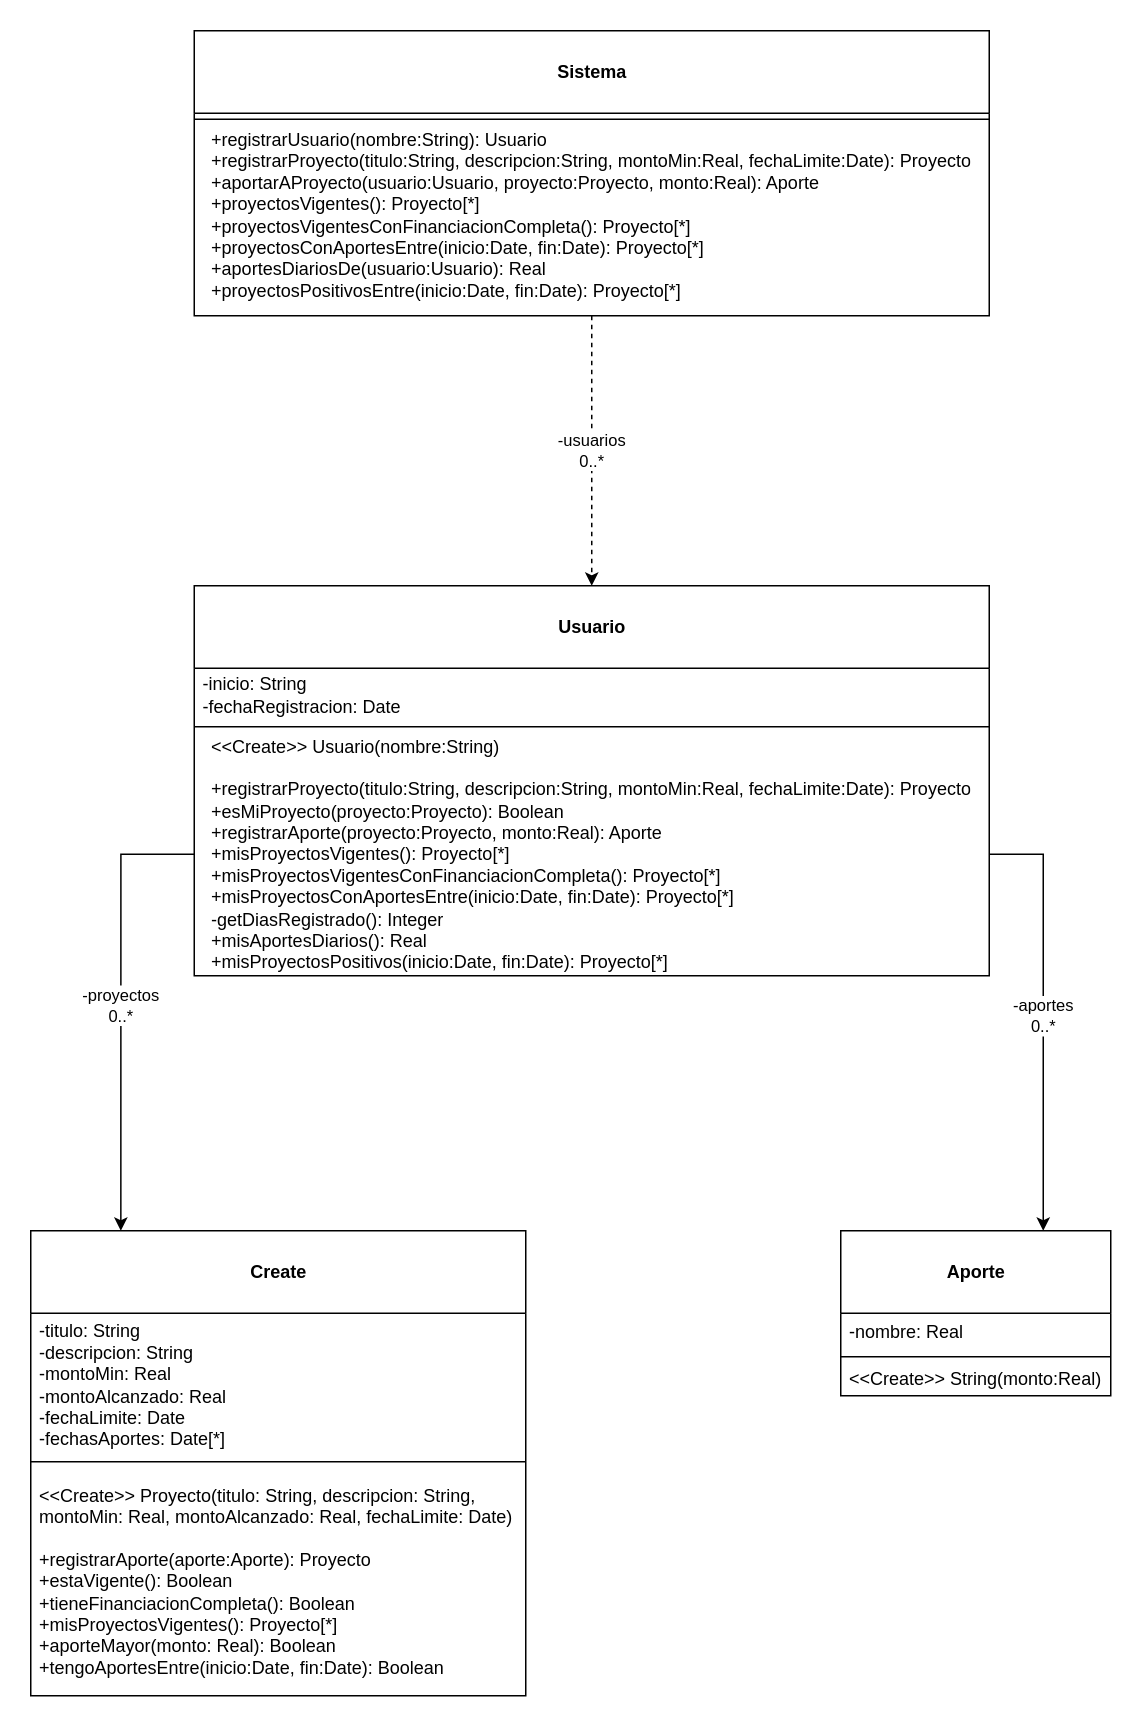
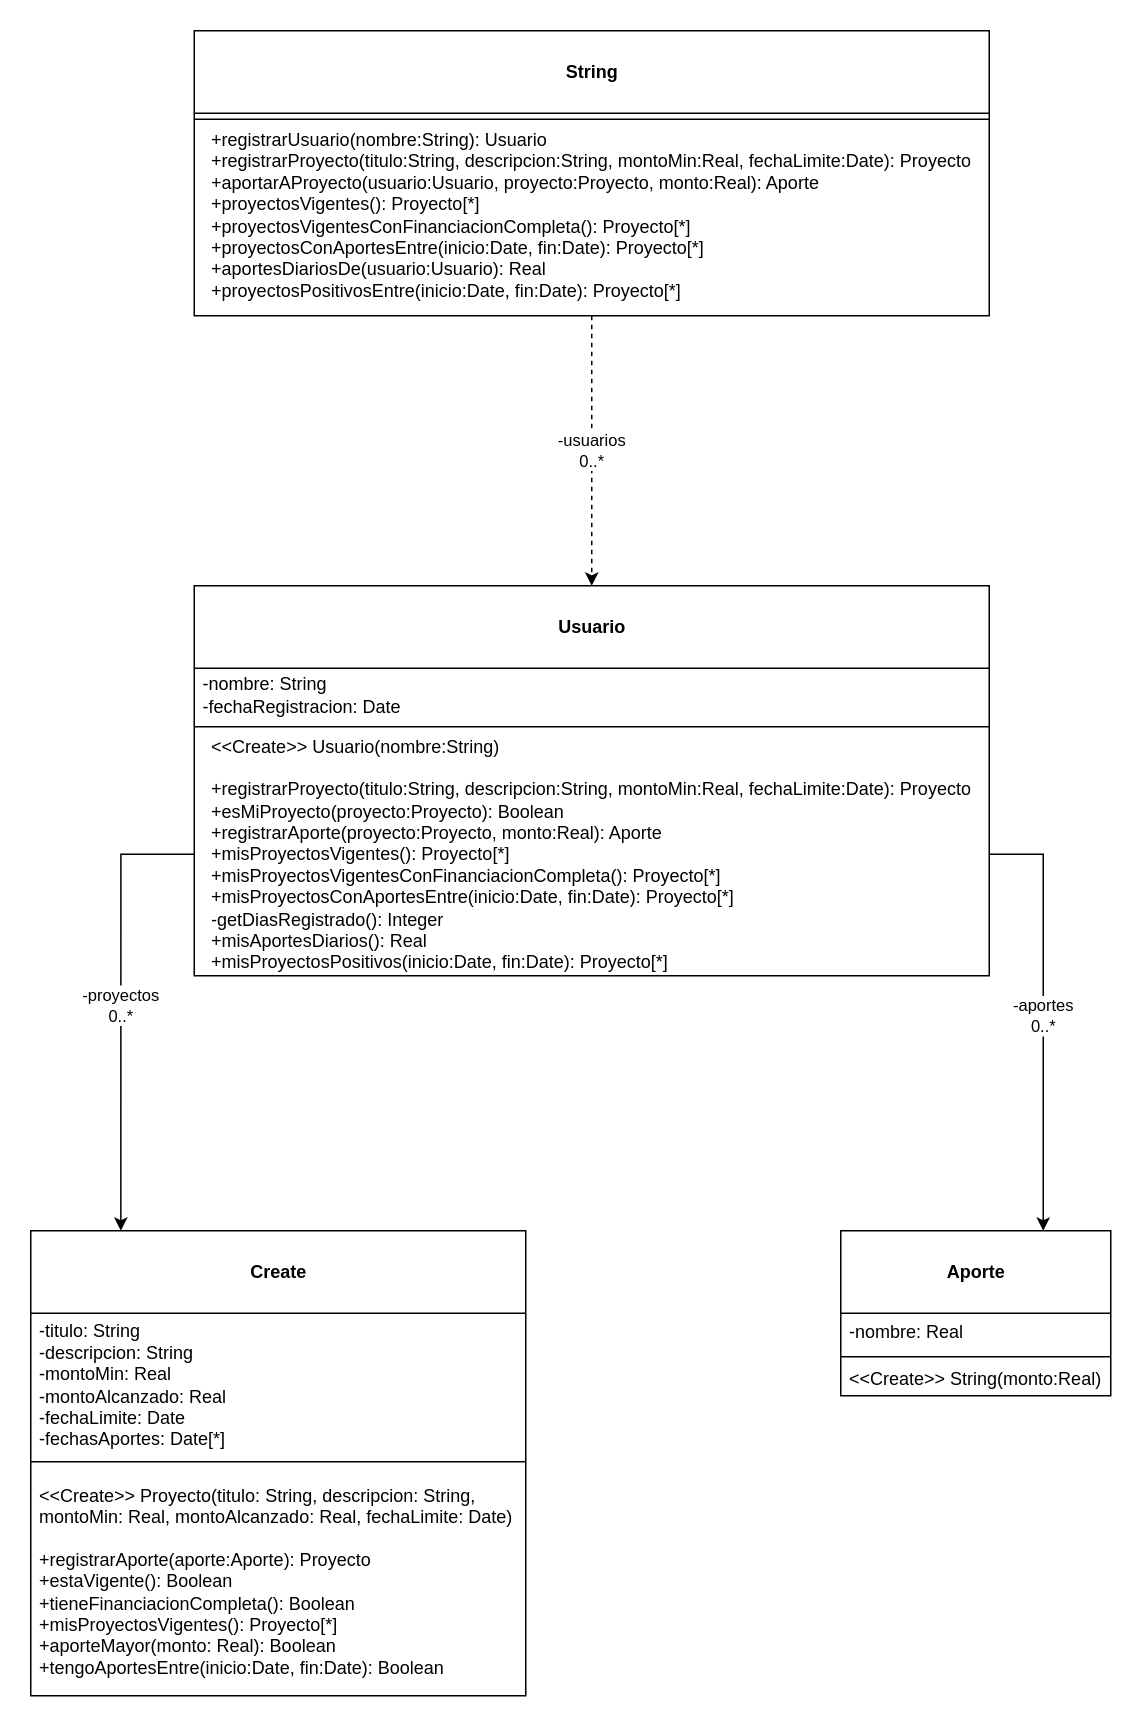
node "Sistema": label "Sistema" -> "String"
node "-inicio: String -fechaRegistracion: Date": label "-inicio: String -fechaRegistracion: Date" -> "-nombre: String -fechaRegistracion: Date"
